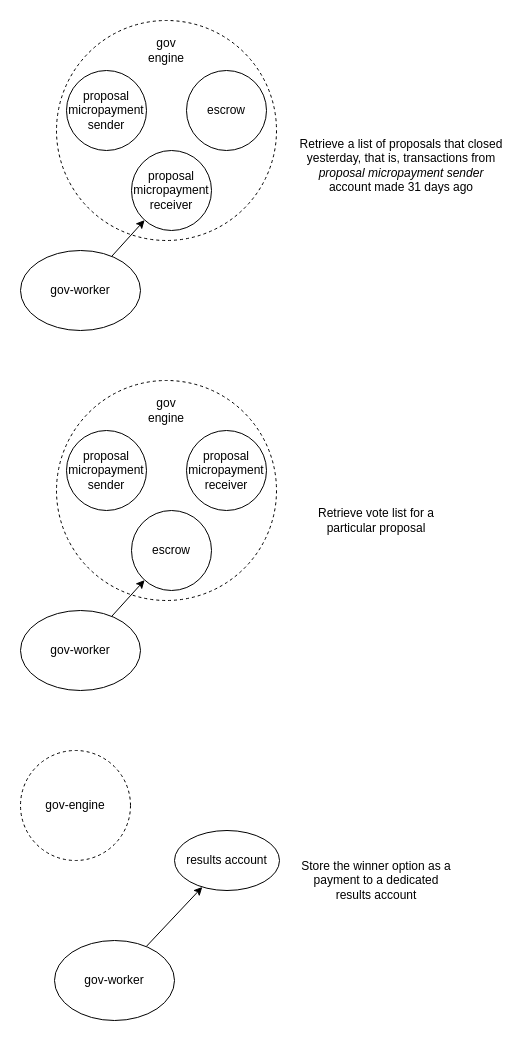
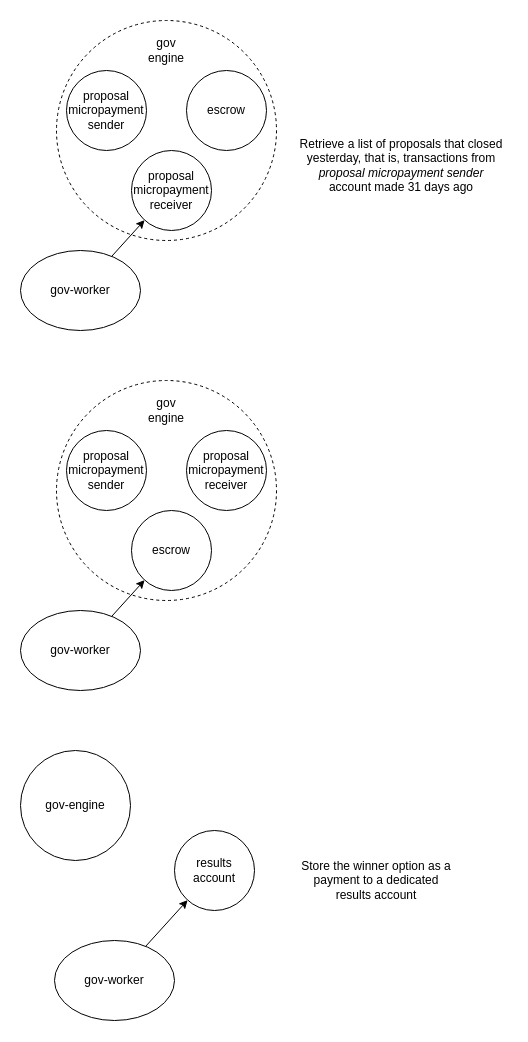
node "Retrieve vote list for a particular proposal": removed
node "gov-engine": style dashed -> solid
node "results account": size 105x60 -> 80x80
